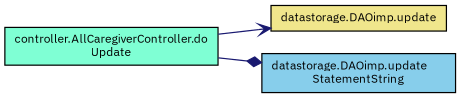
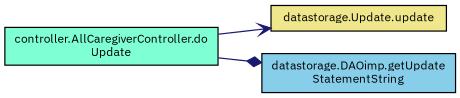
node "datastorage.DAOimp.update": label "datastorage.DAOimp.update" -> "datastorage.Update.update"
node "datastorage.DAOimp.update StatementString": label "datastorage.DAOimp.update StatementString" -> "datastorage.DAOimp.getUpdate StatementString"
